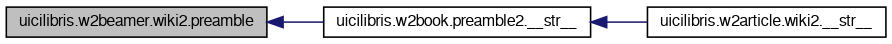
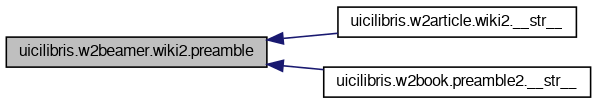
edge "uicilibris.w2article.wiki2.__str__" -> "uicilibris.w2book.preamble2.__str__": now "uicilibris.w2article.wiki2.__str__" -> "uicilibris.w2beamer.wiki2.preamble"
